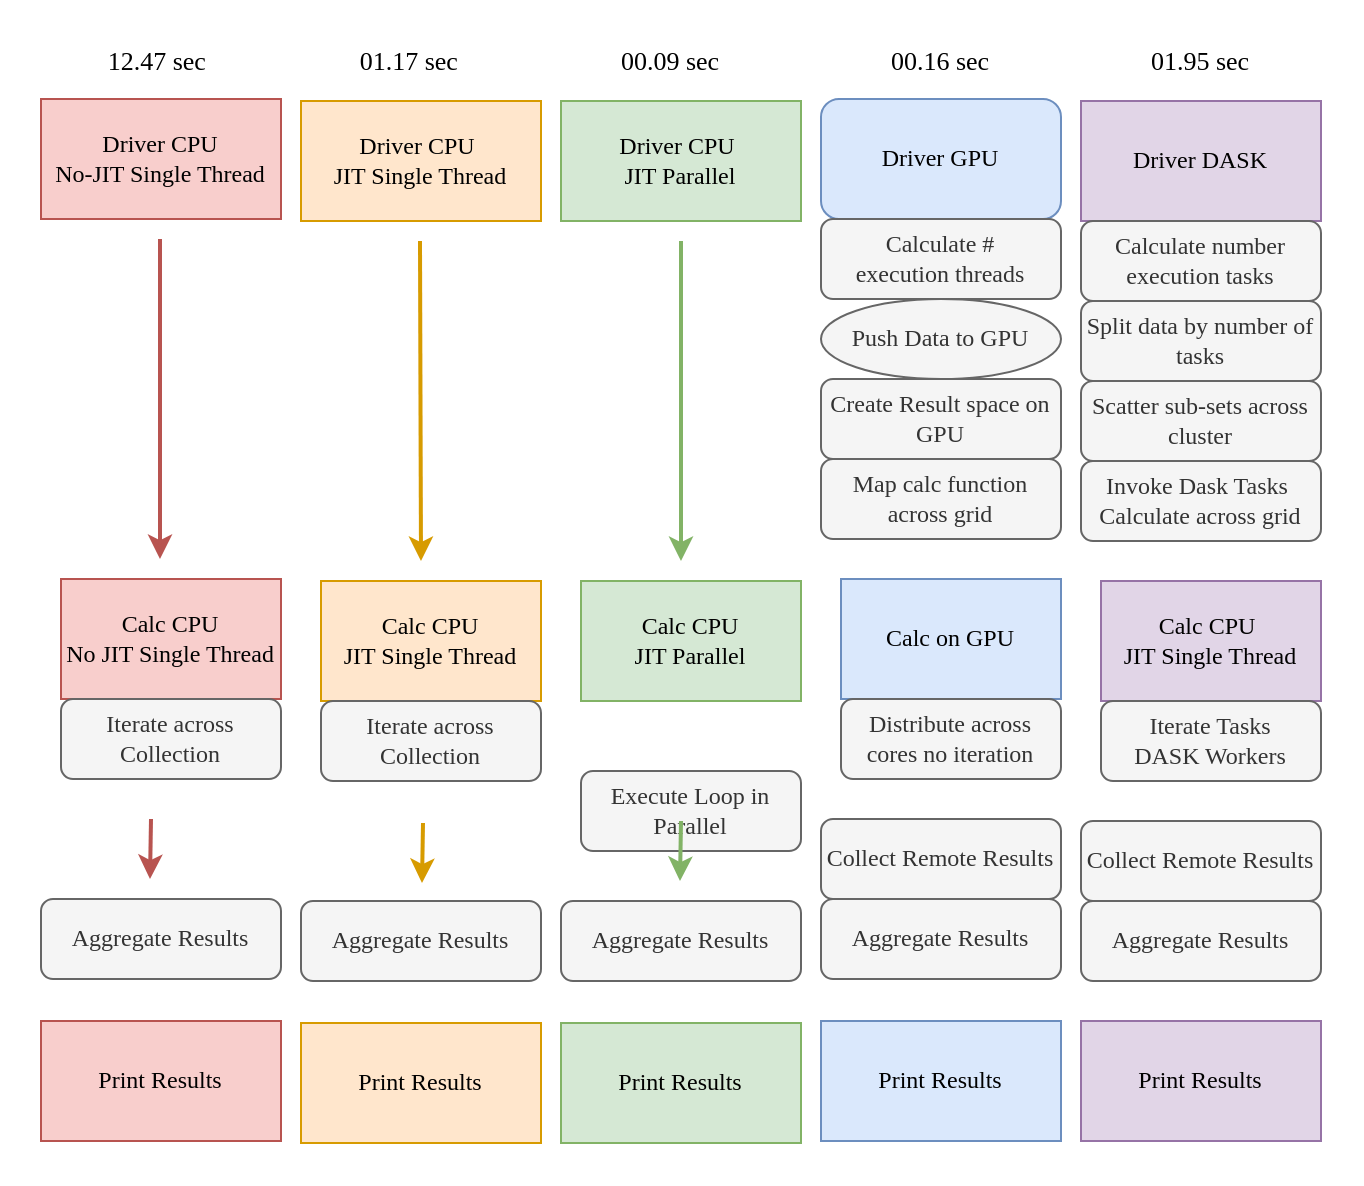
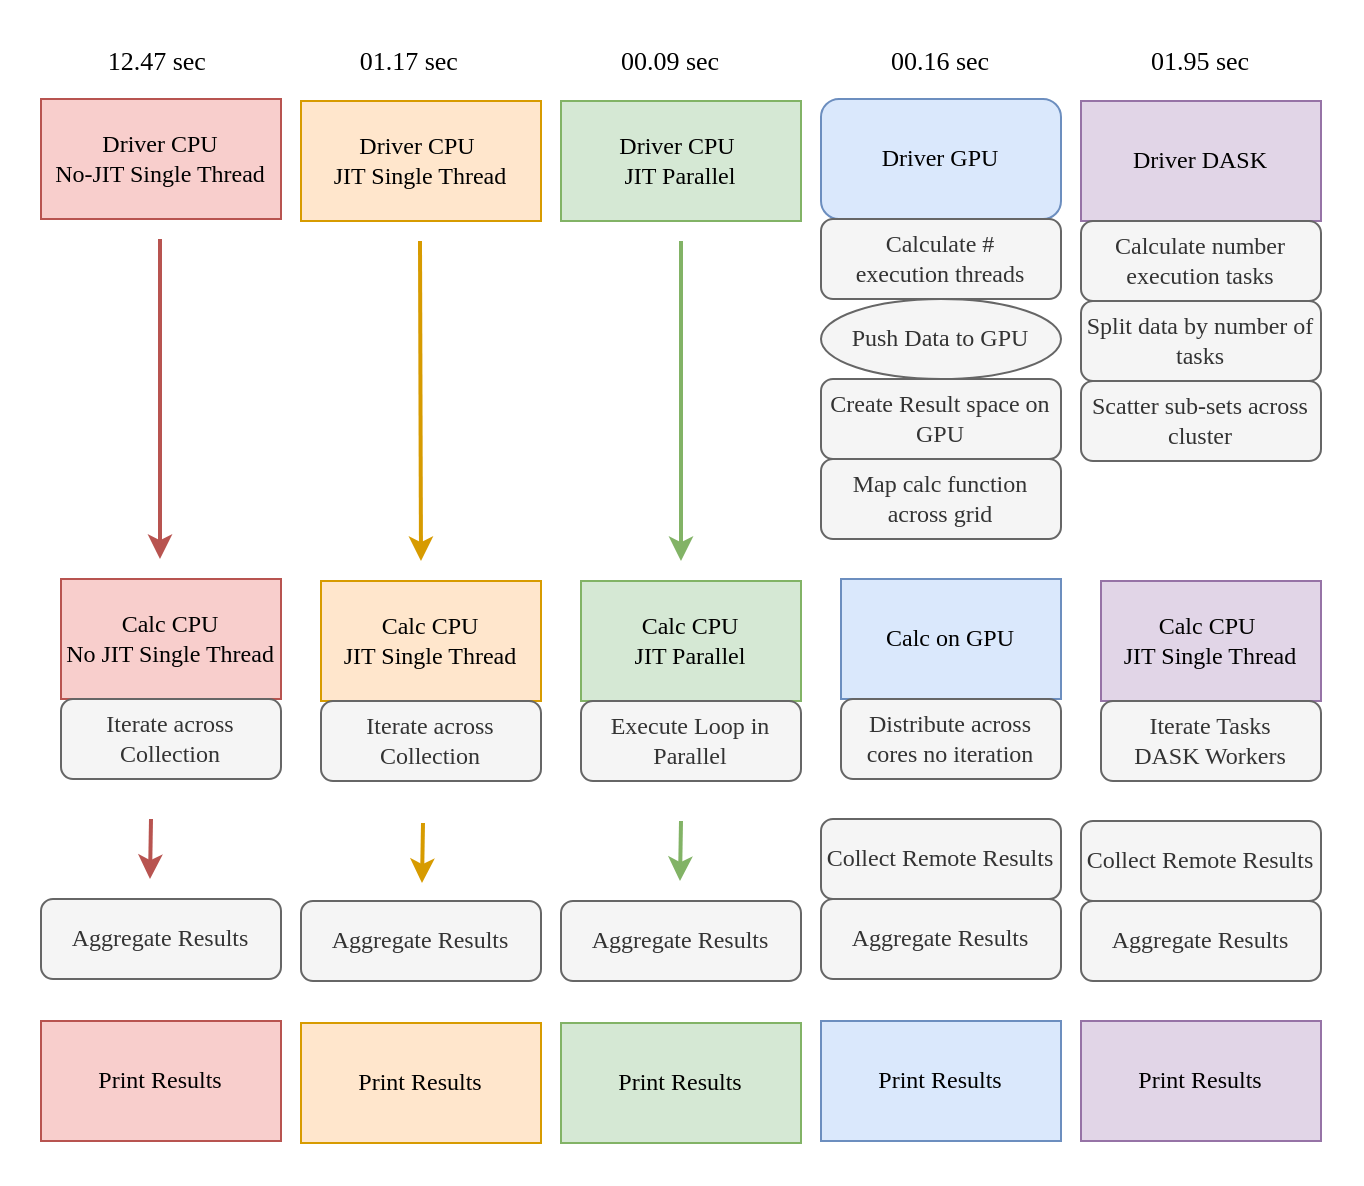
node "Invoke Dask Tasks Calculate across grid": removed
node "Execute Loop in Parallel": moved (691, 811) -> (691, 741)
